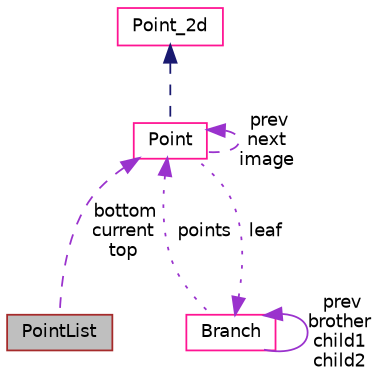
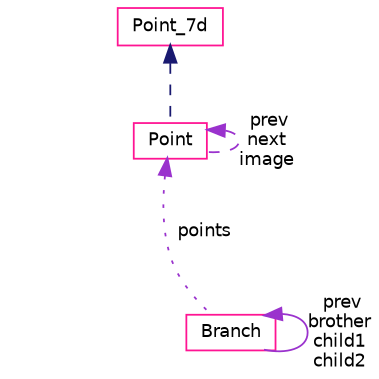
node "Point_2d": label "Point_2d" -> "Point_7d"
edge "Point" -> "Branch": removed, label "leaf"
node "PointList": removed
